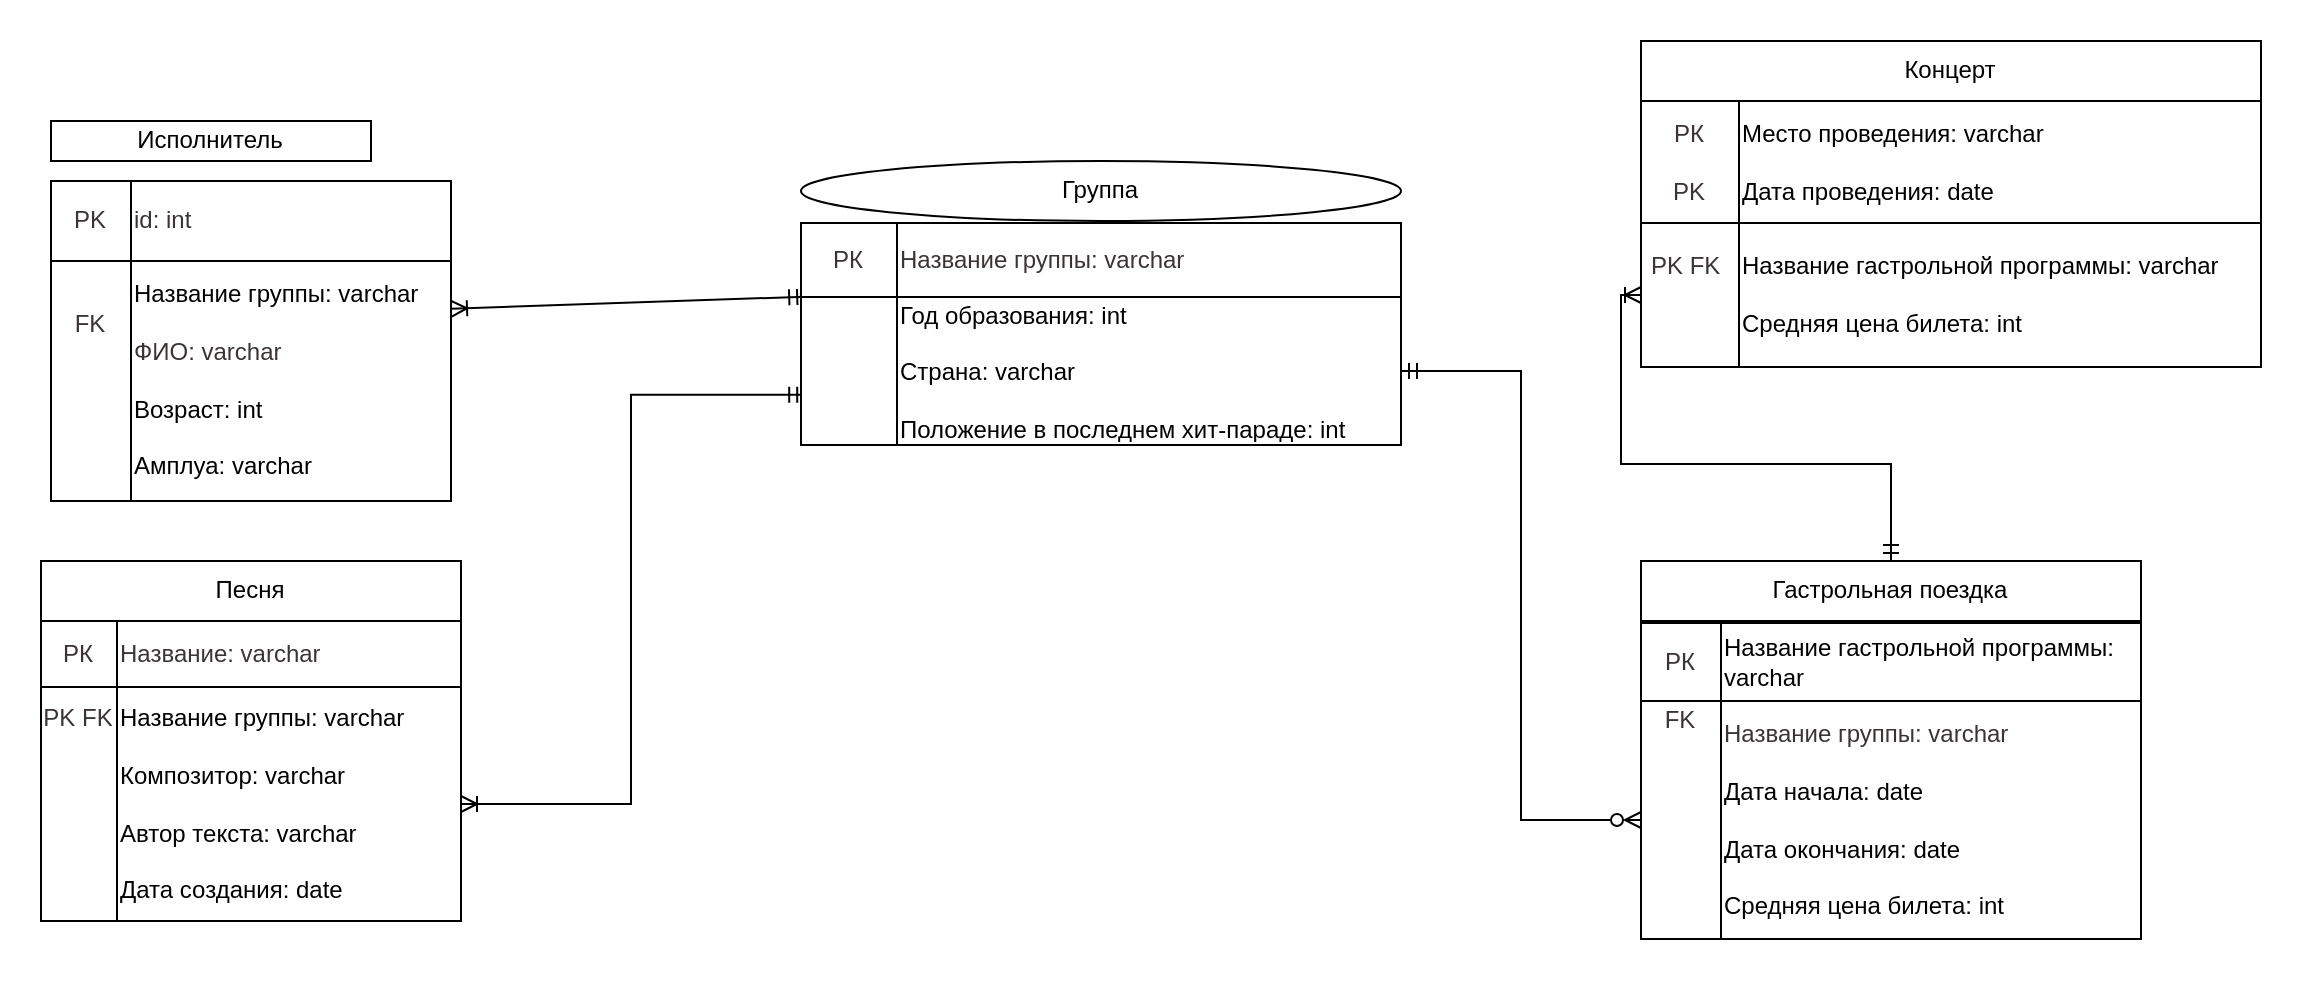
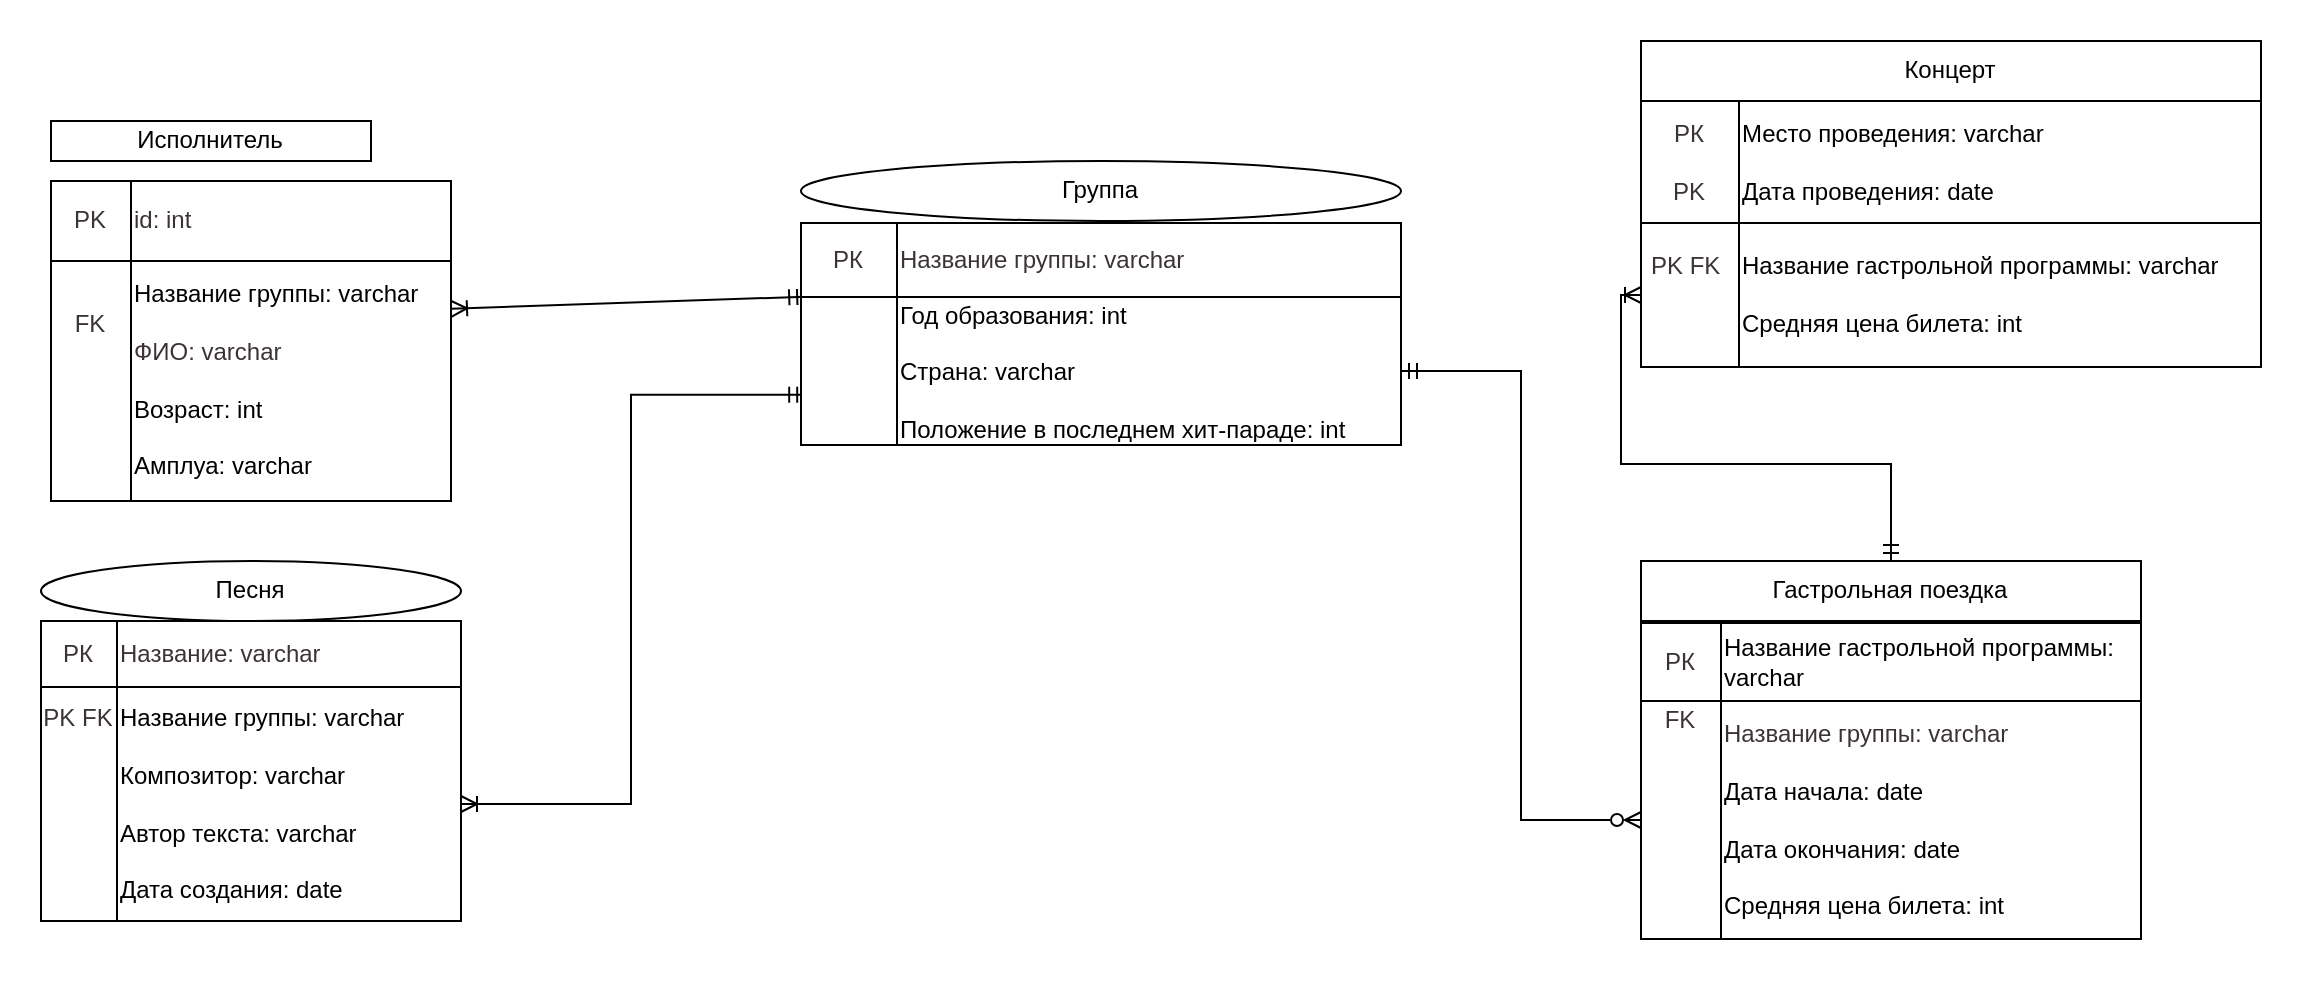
node "Песня": shape rectangle -> ellipse
